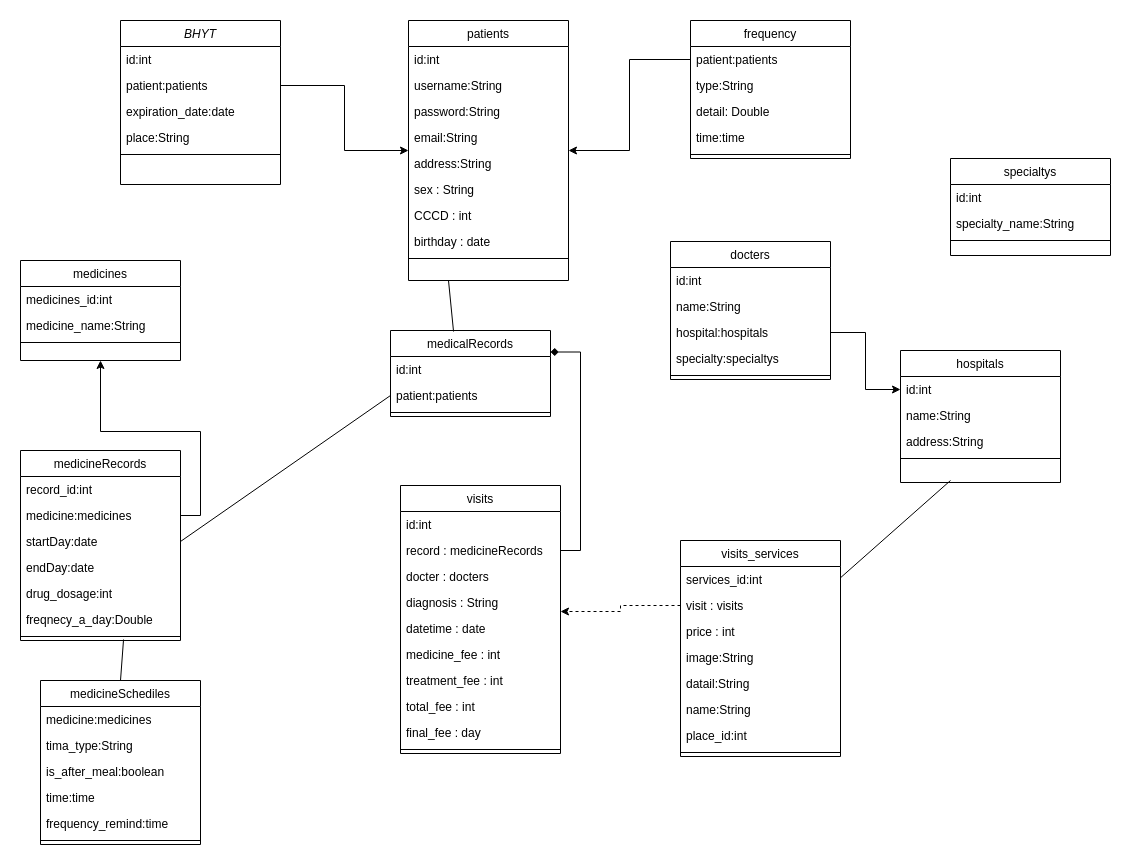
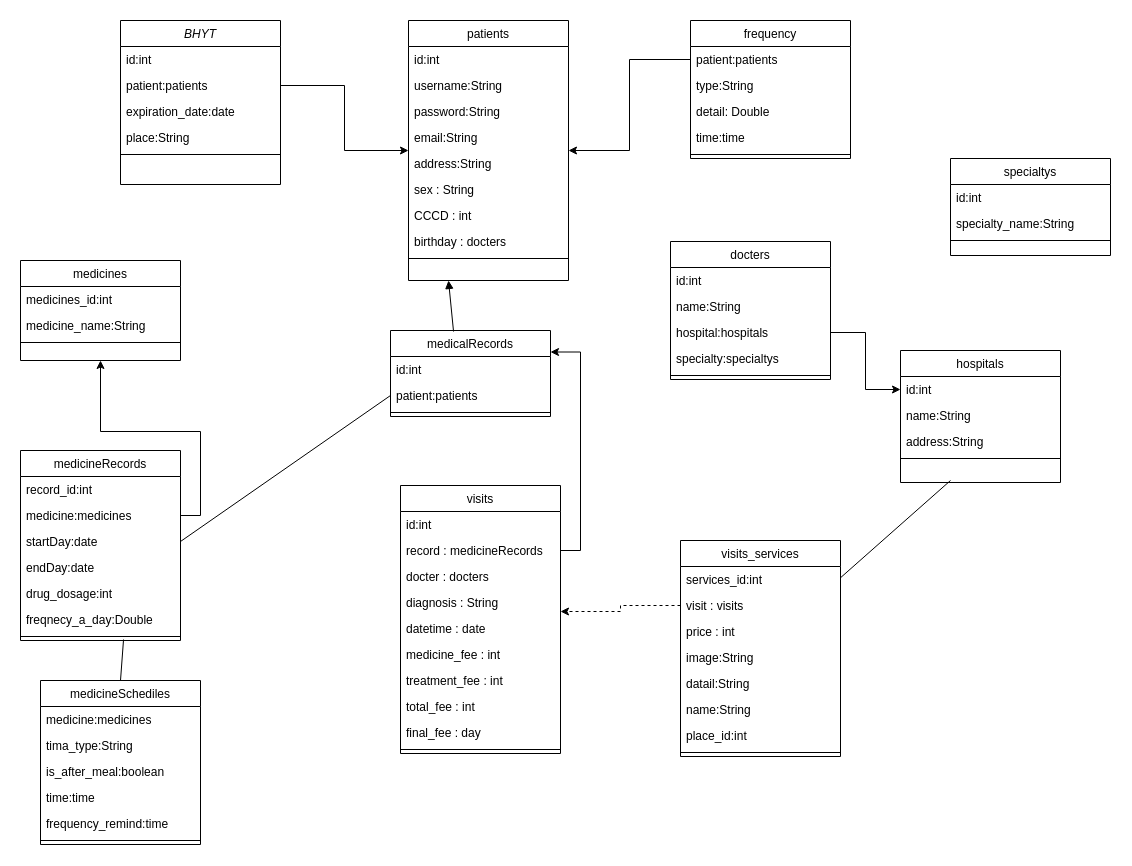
node "birthday : date": label "birthday : date" -> "birthday : docters"
edge "patients" -- "medicalRecords": arrowhead none -> block
edge "record : medicineRecords" -> "medicalRecords": arrowhead diamond -> classic
